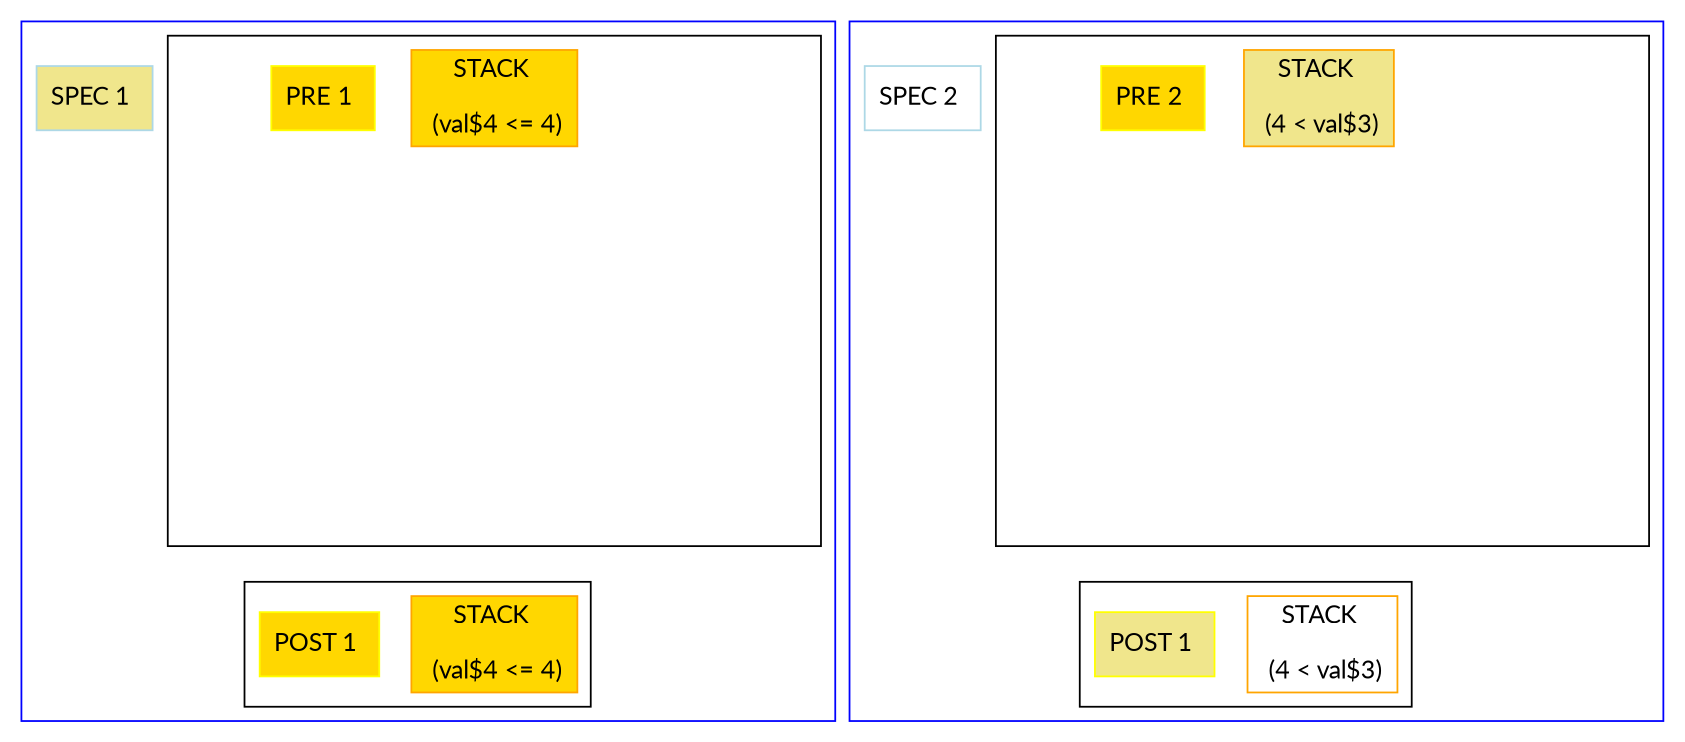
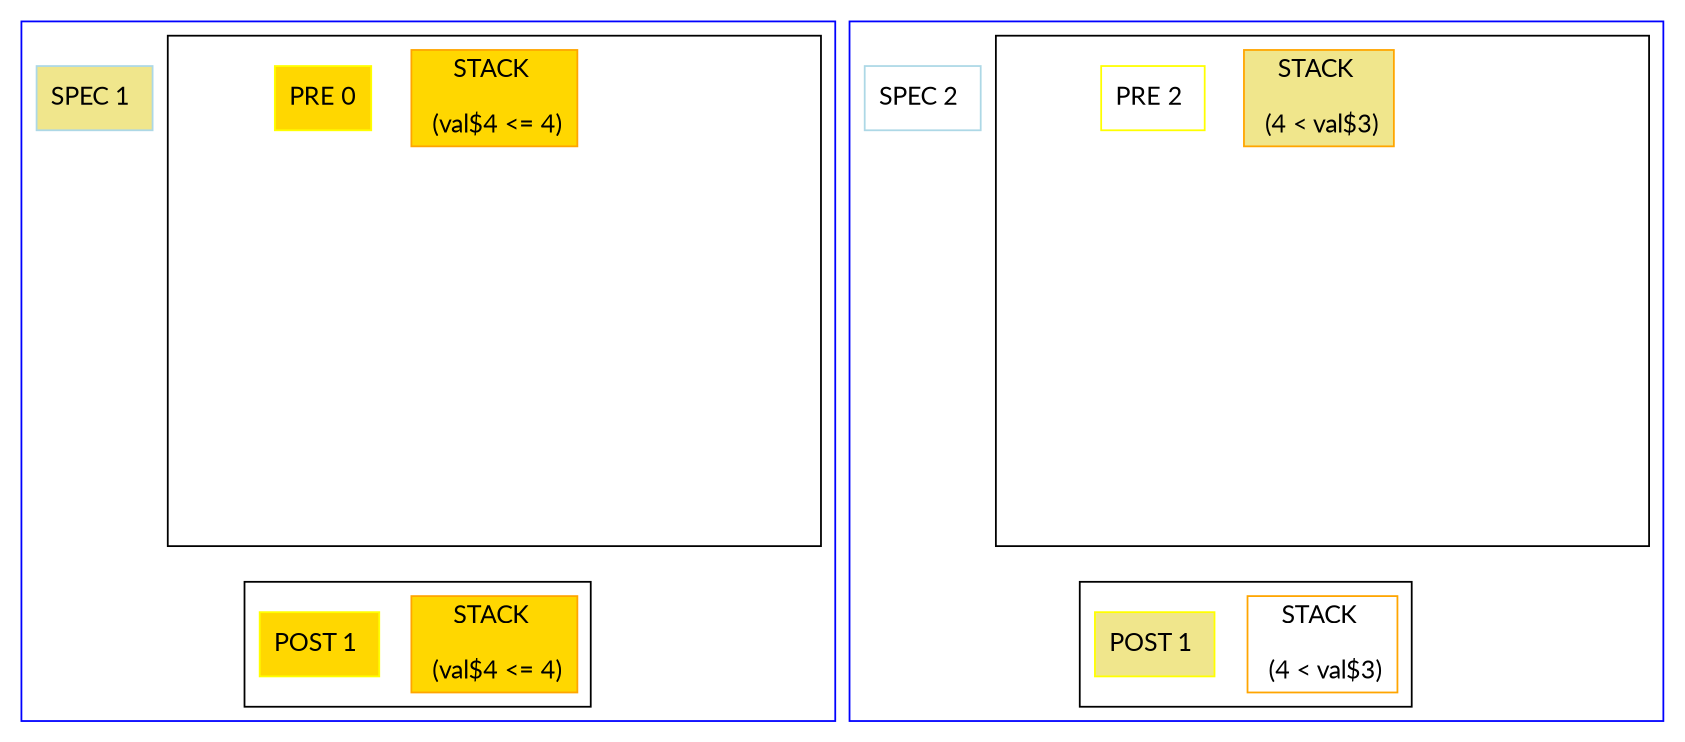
node "PRE 1": label "PRE 1" -> "PRE 0"
node "PRE 2": fillcolor gold -> white
